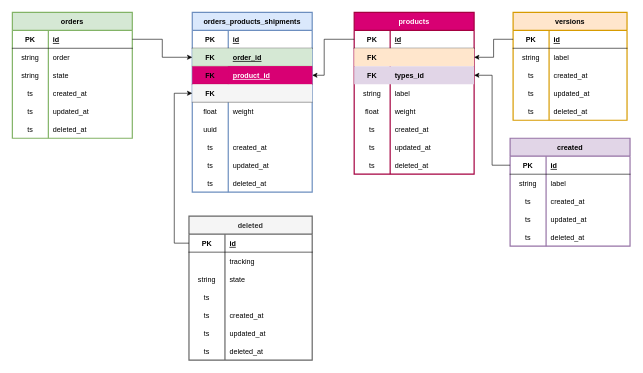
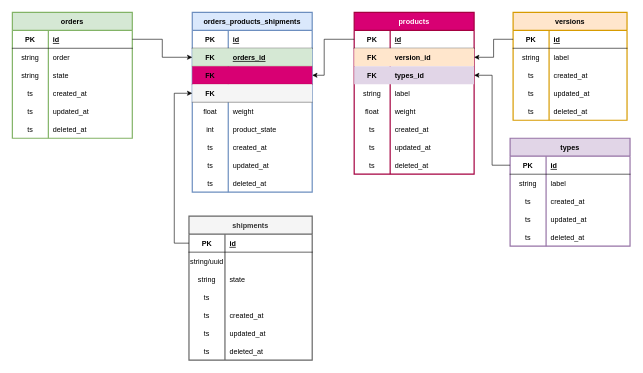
node "version_id": added
node "order_id": label "order_id" -> "orders_id"
node "product_id": removed
node "product_state": added
node "uuid": label "uuid" -> "int"
node "created": label "created" -> "types"
node "deleted": label "deleted" -> "shipments"
node "string/uuid": added
node "tracking": removed
